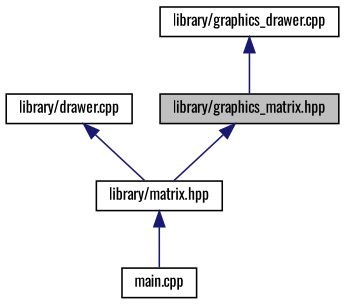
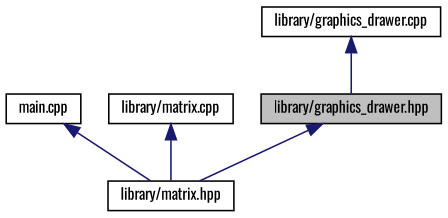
node "library/drawer.cpp": label "library/drawer.cpp" -> "library/matrix.cpp"
node "library/graphics_matrix.hpp": label "library/graphics_matrix.hpp" -> "library/graphics_drawer.hpp"
edge "main.cpp" -> "library/matrix.hpp": reversed
